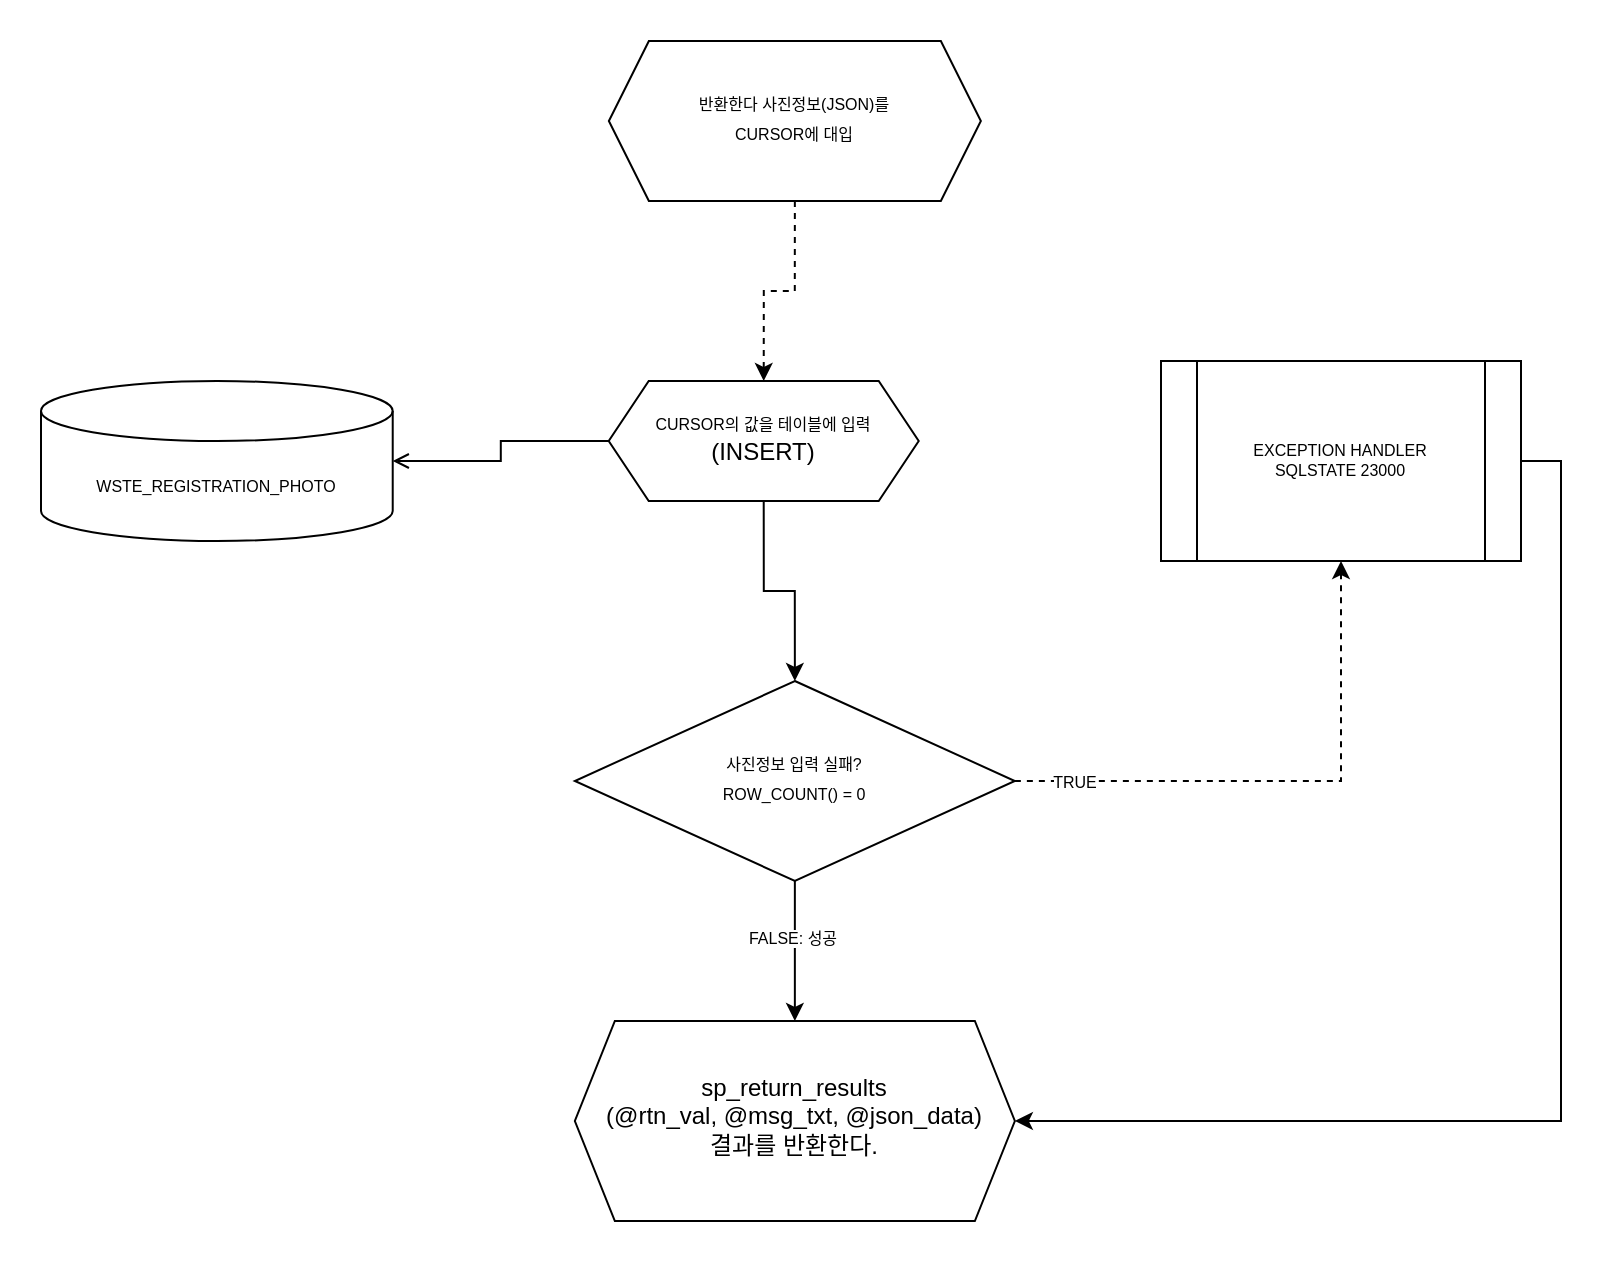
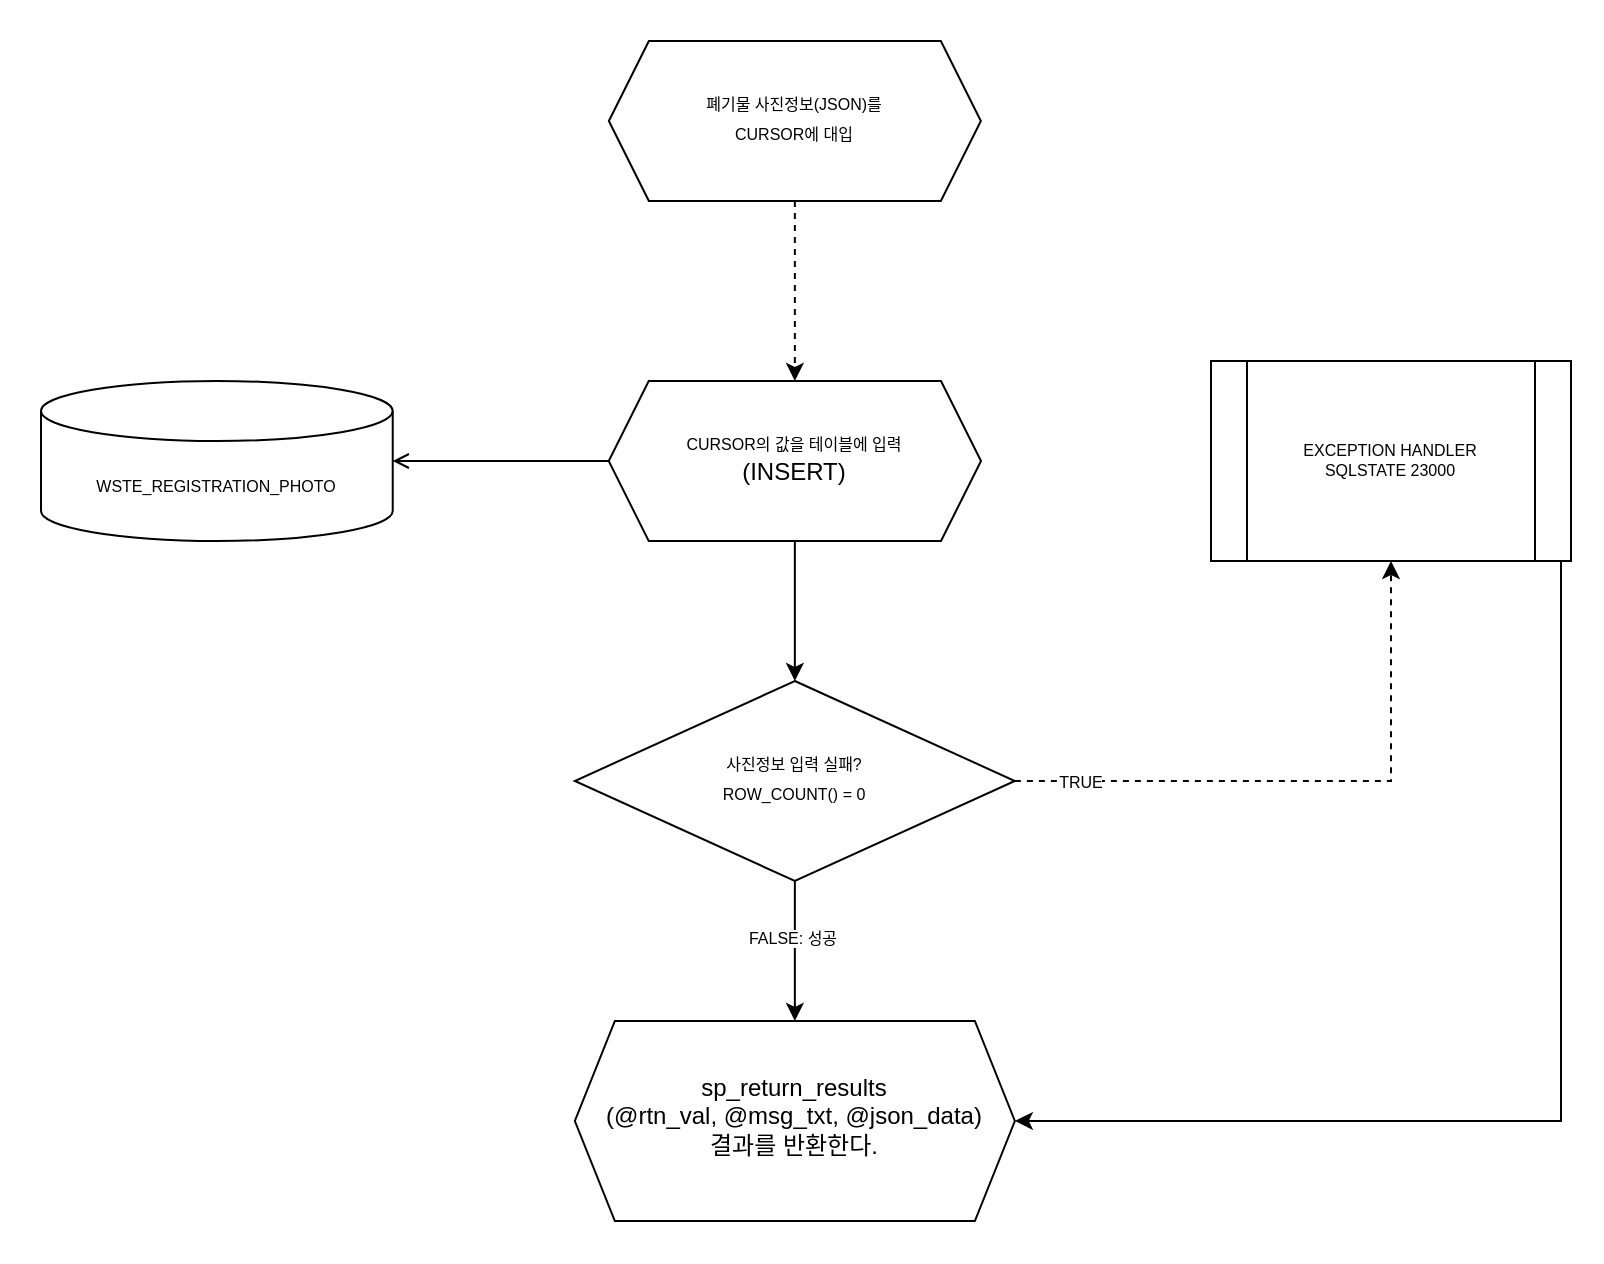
node "반환한다 사진정보(JSON)를 CURSOR에 대입": label "반환한다 사진정보(JSON)를 CURSOR에 대입" -> "폐기물 사진정보(JSON)를 CURSOR에 대입"
node "CURSOR의 값을 테이블에 입력 (INSERT)": size 310x120 -> 372x160
node "EXCEPTION HANDLER SQLSTATE 23000": moved (1341, 461) -> (1391, 461)
